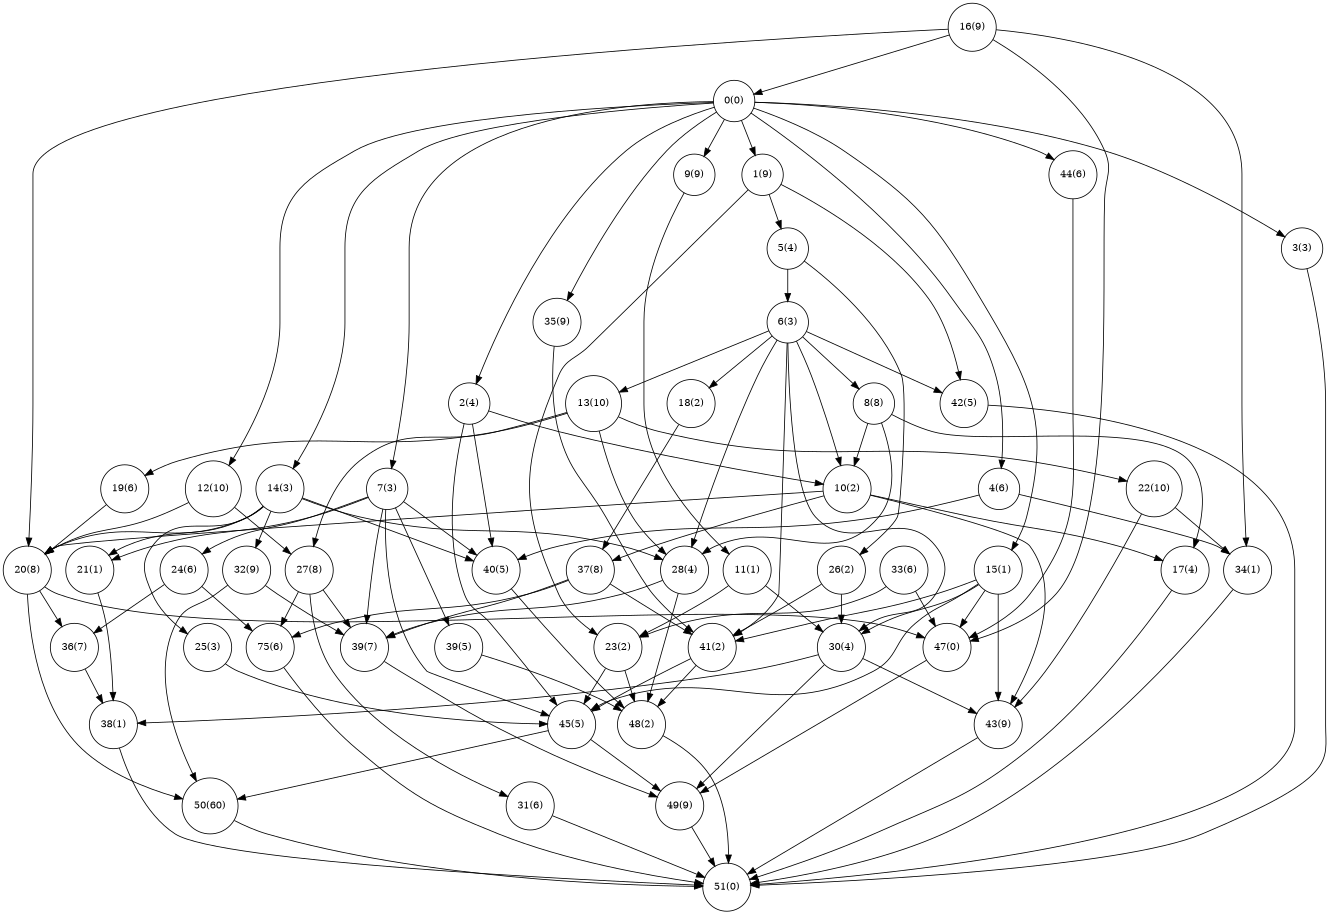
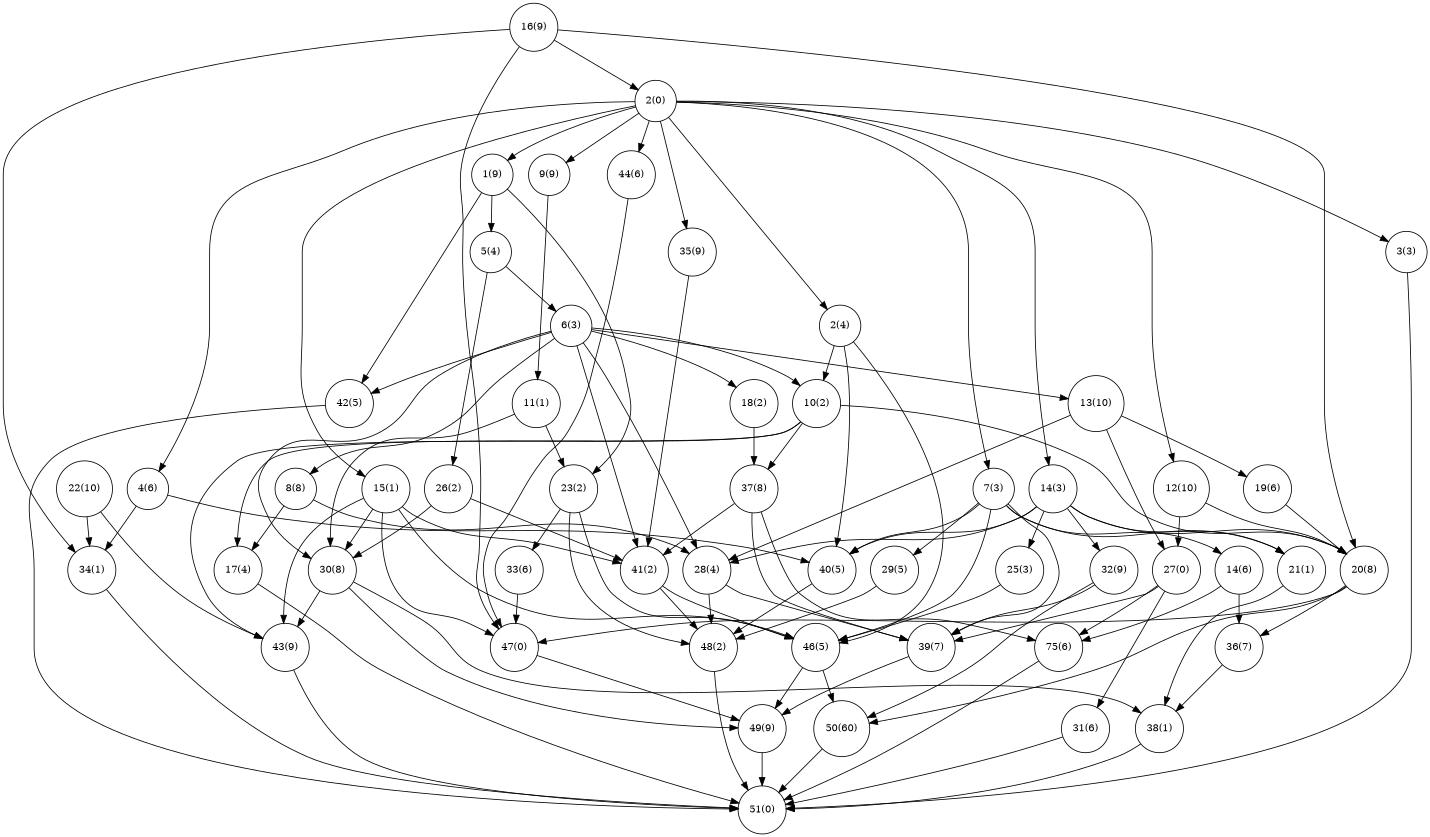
node "0(0)": label "0(0)" -> "2(0)"
edge "8(8)" -> "10(2)": removed
edge "13(10)" -> "22(10)": removed
node "24(6)": label "24(6)" -> "14(6)"
node "27(8)": label "27(8)" -> "27(0)"
edge "33(6)" -> "23(2)": reversed
node "39(5)": label "39(5)" -> "29(5)"
node "30(4)": label "30(4)" -> "30(8)"
node "45(5)": label "45(5)" -> "46(5)"
